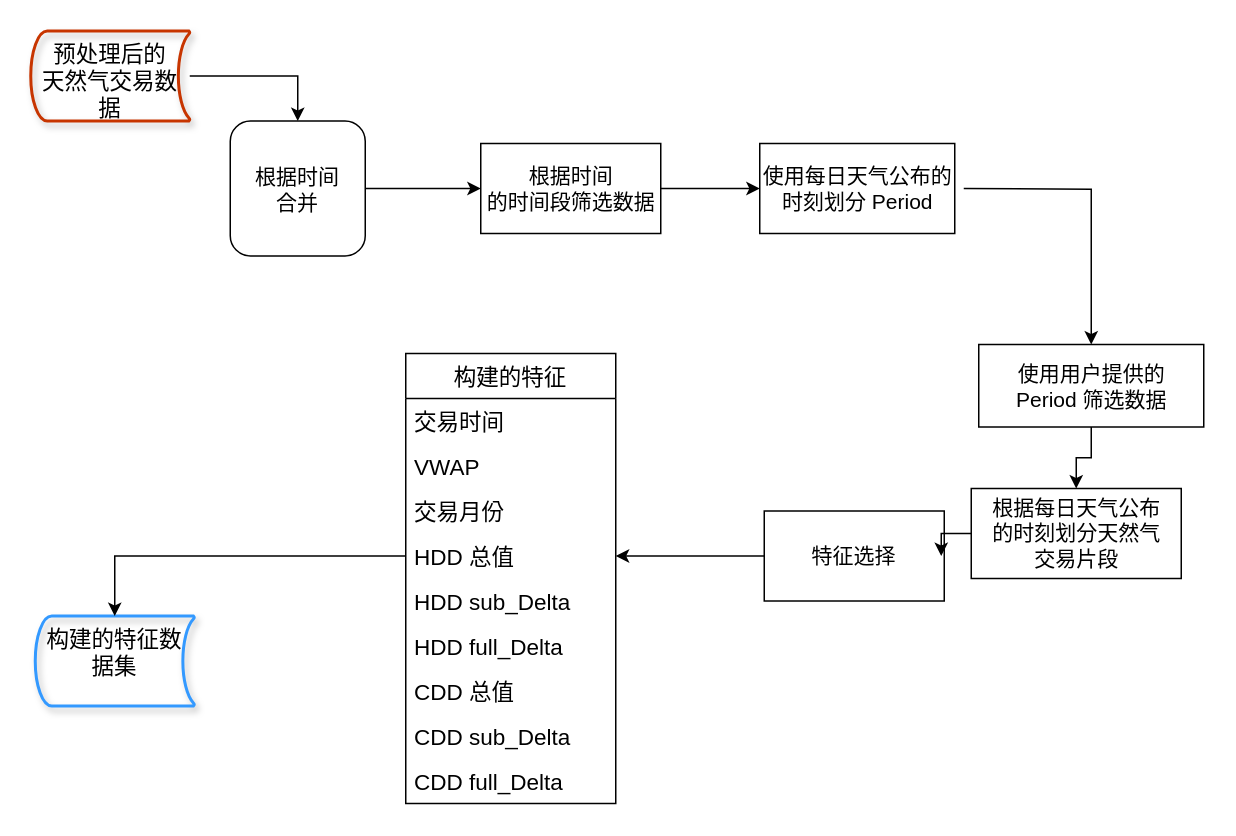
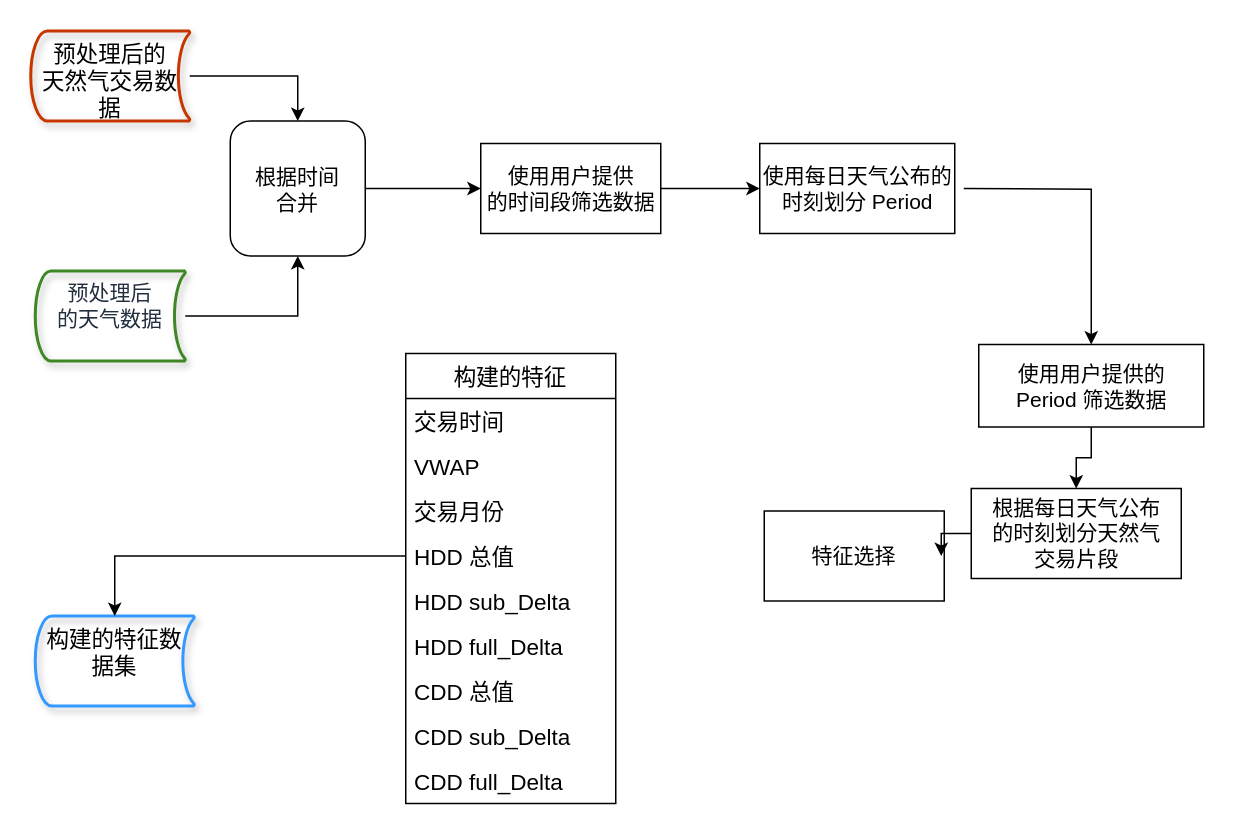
node "根据时间的时间段筛选数据": label "根据时间的时间段筛选数据" -> "使用用户提供的时间段筛选数据"
node "预处理后 的天气数据": added
edge "预处理后 的天气数据" -> "根据时间 合并": added
edge "特征选择" -> "HDD 总值": removed
